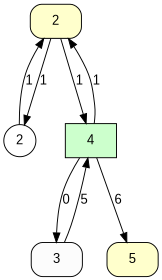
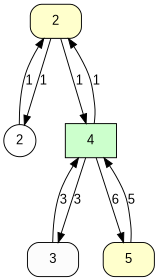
edge "4" -> "3": label "0" -> "3"
edge "3" -> "4": label "5" -> "3"
edge "5" -> "4": added, label "5"
